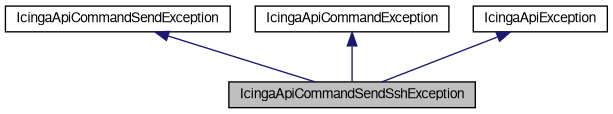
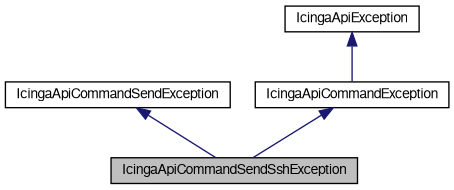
edge "IcingaApiCommandSendSshException" -> "IcingaApiException": now "IcingaApiCommandException" -> "IcingaApiException"
